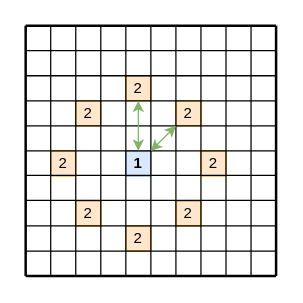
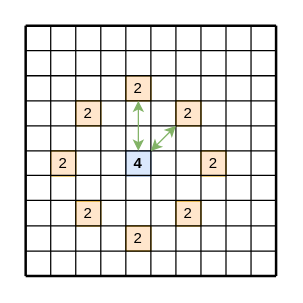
node "1": label "1" -> "4"
